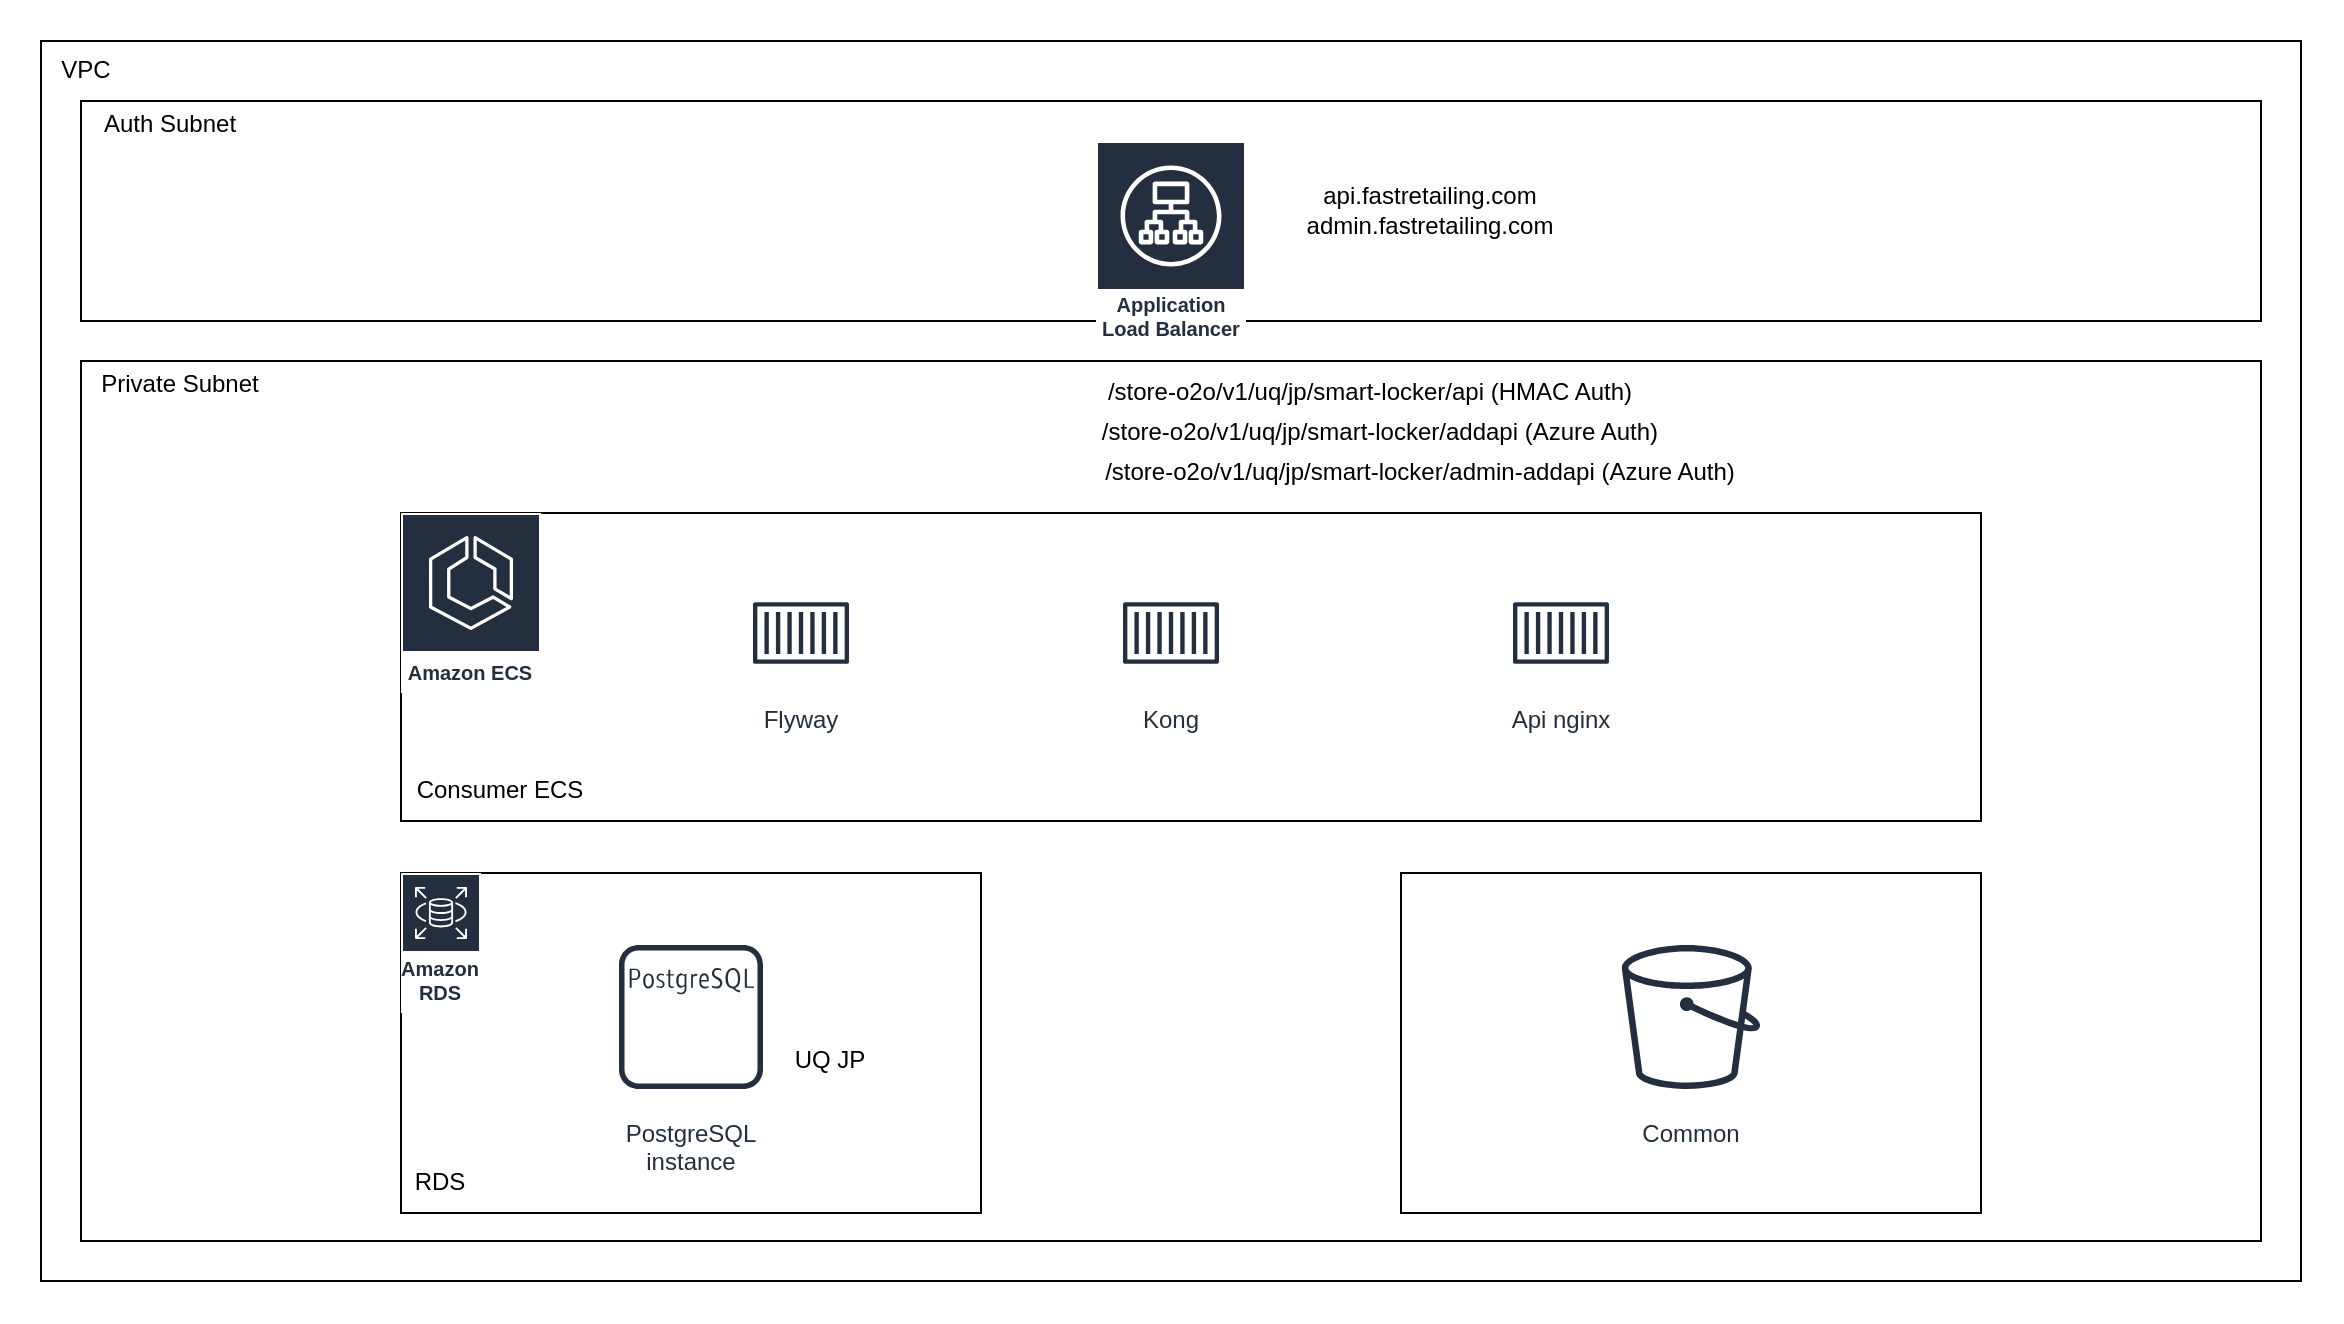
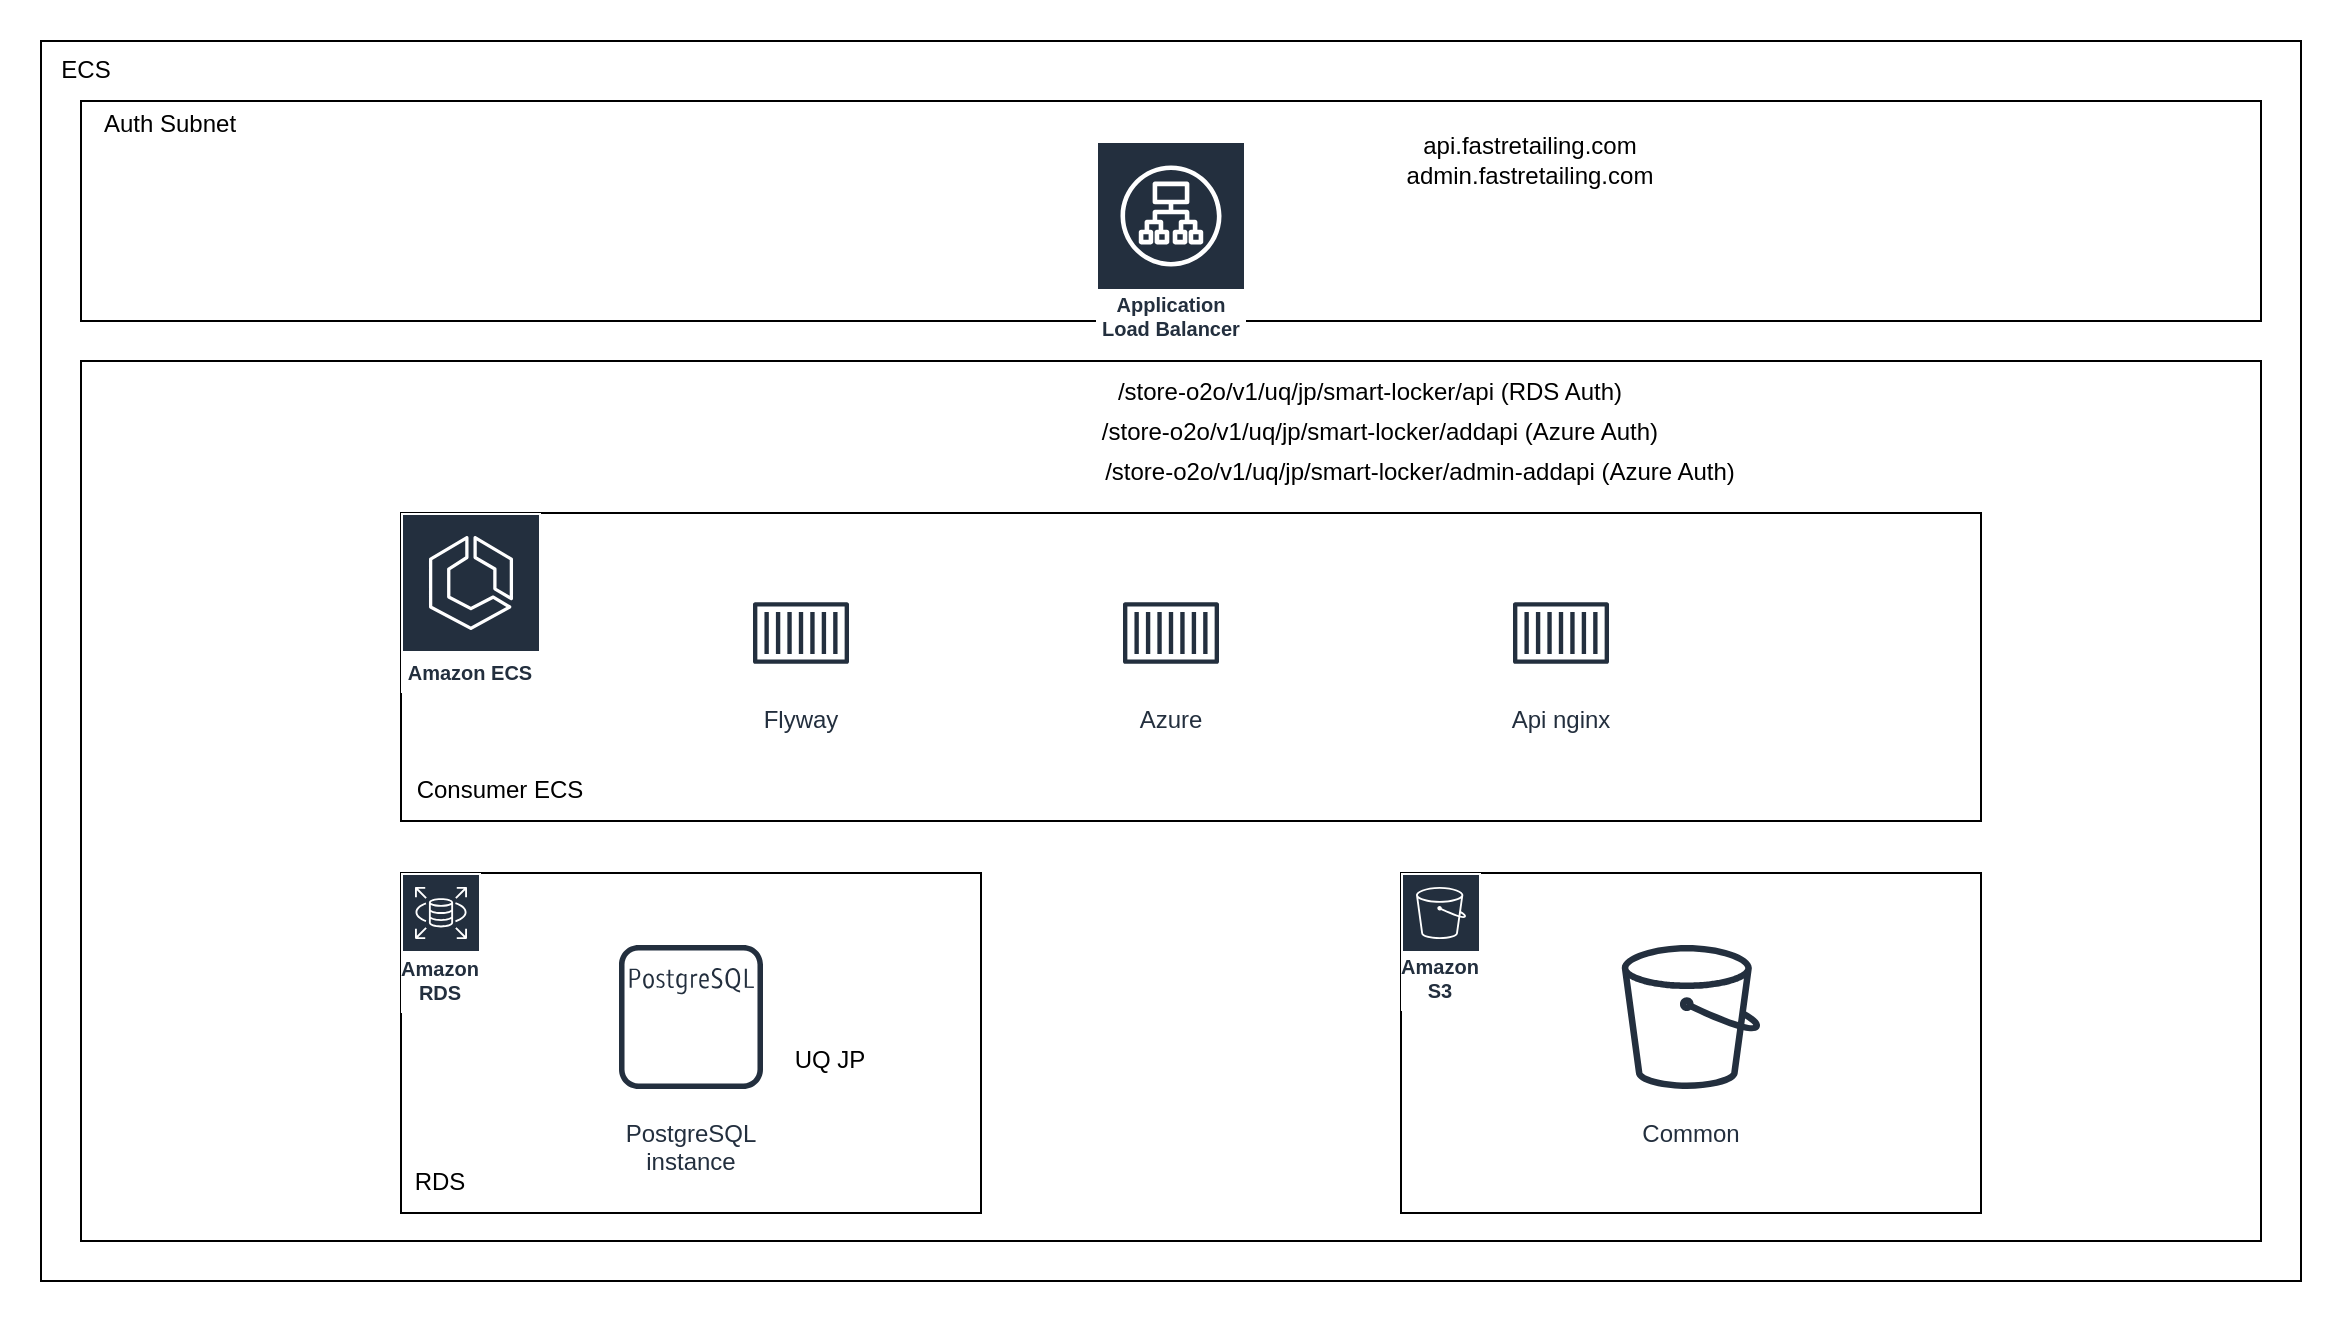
node "VPC": label "VPC" -> "ECS"
node "api.fastretailing.com admin.fastretailing.com": moved (1431, 211) -> (1531, 161)
node "Private Subnet": removed
node "/store-o2o/v1/uq/jp/smart-locker/api (HMAC Auth)": label "/store-o2o/v1/uq/jp/smart-locker/api (HMAC Auth)" -> "/store-o2o/v1/uq/jp/smart-locker/api (RDS Auth)"
node "Kong": label "Kong" -> "Azure"
node "Amazon S3": added
